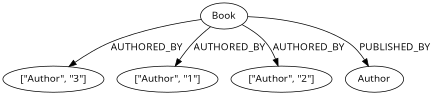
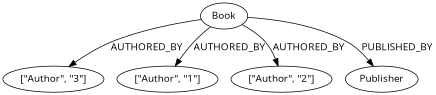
node "Author": label "Author" -> "Publisher"
